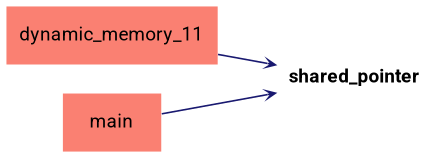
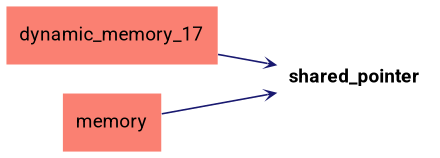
node "dynamic_memory_11": label "dynamic_memory_11" -> "dynamic_memory_17"
node "main": label "main" -> "memory"
